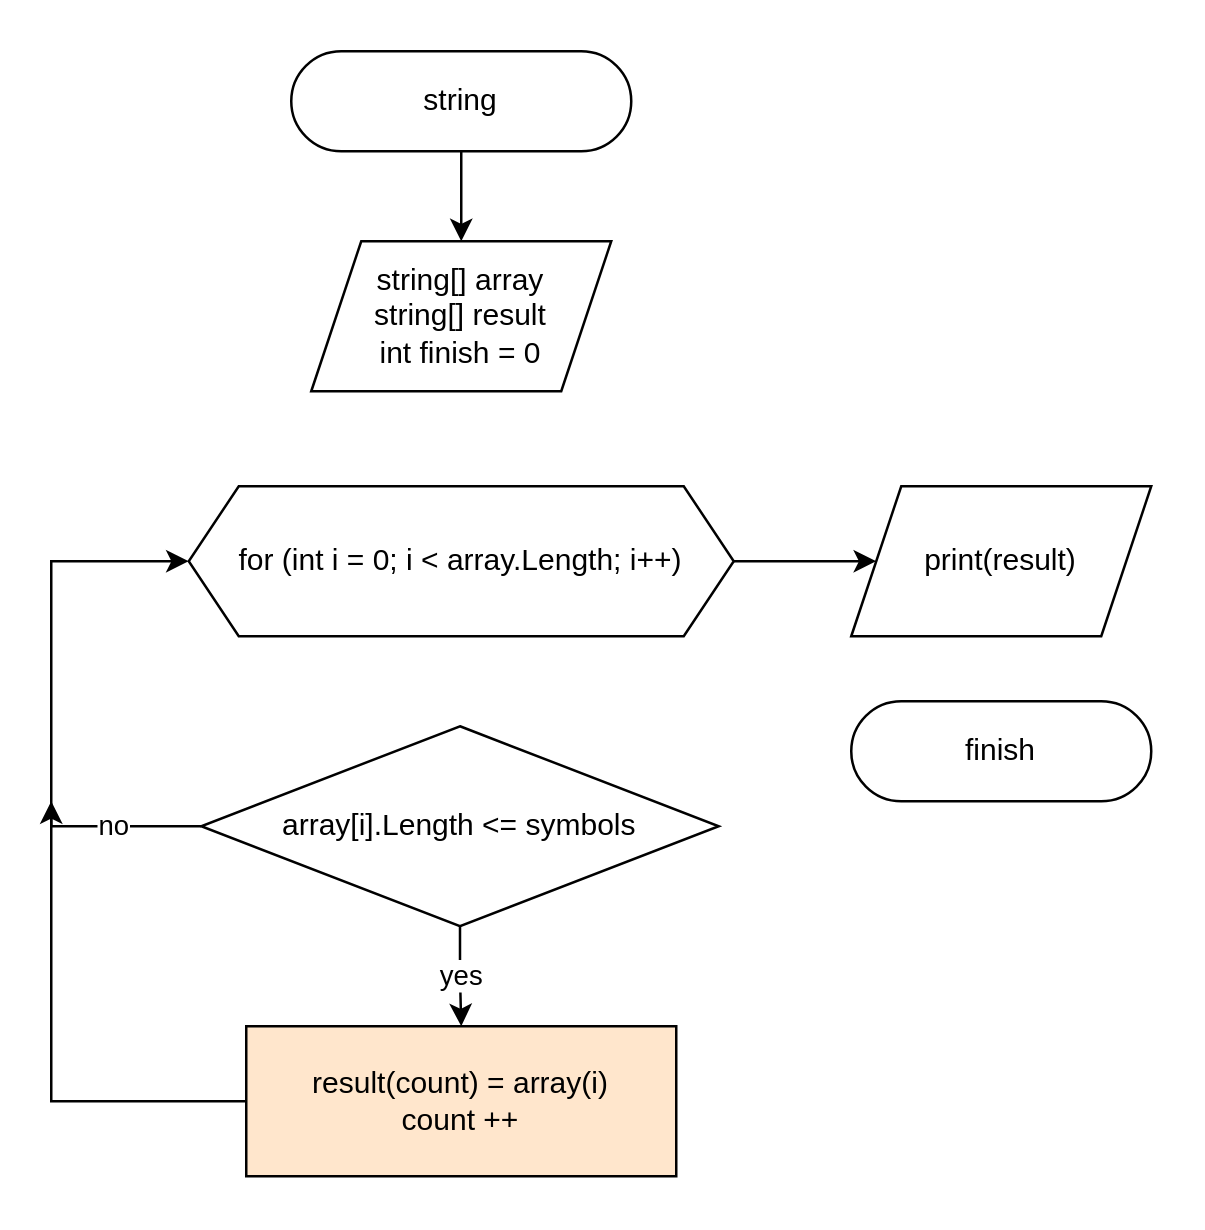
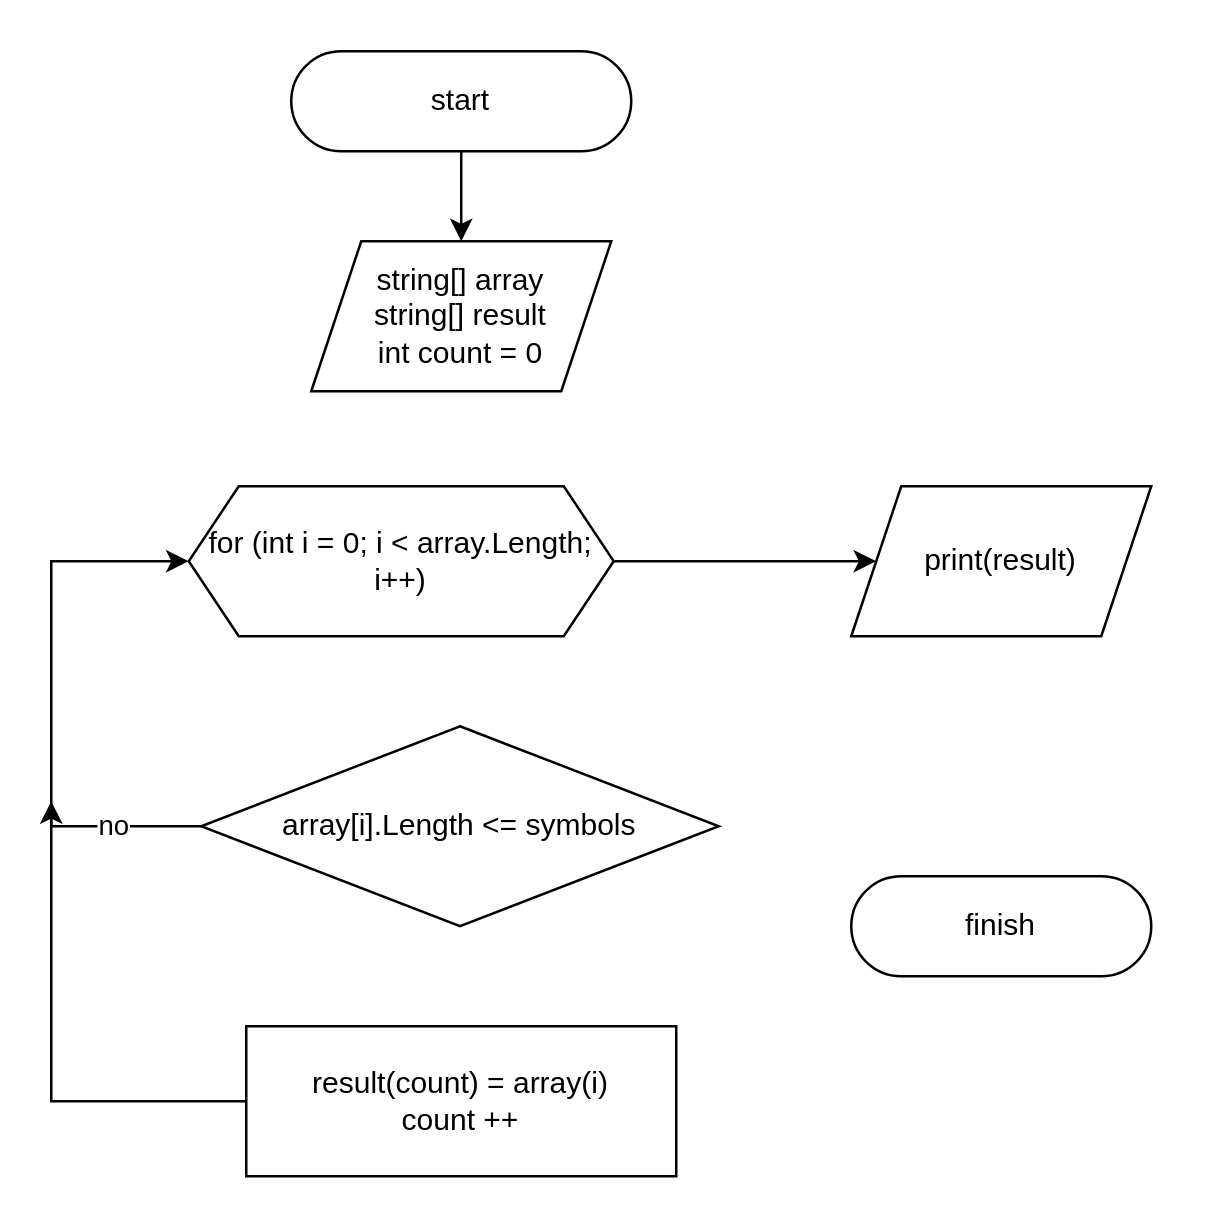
node "string": label "string" -> "start"
node "string[] array string[] result int finish = 0": label "string[] array string[] result int finish = 0" -> "string[] array string[] result int count = 0"
node "for (int i = 0; i < array.Length; i++)": size 545x150 -> 425x150
node "finish": moved (1001, 751) -> (1001, 926)
edge "array[i].Length <= symbols" -> "result(count) = array(i) count ++": removed, label "yes"
node "result(count) = array(i) count ++": fillcolor #ffe6cc -> #ffffff
